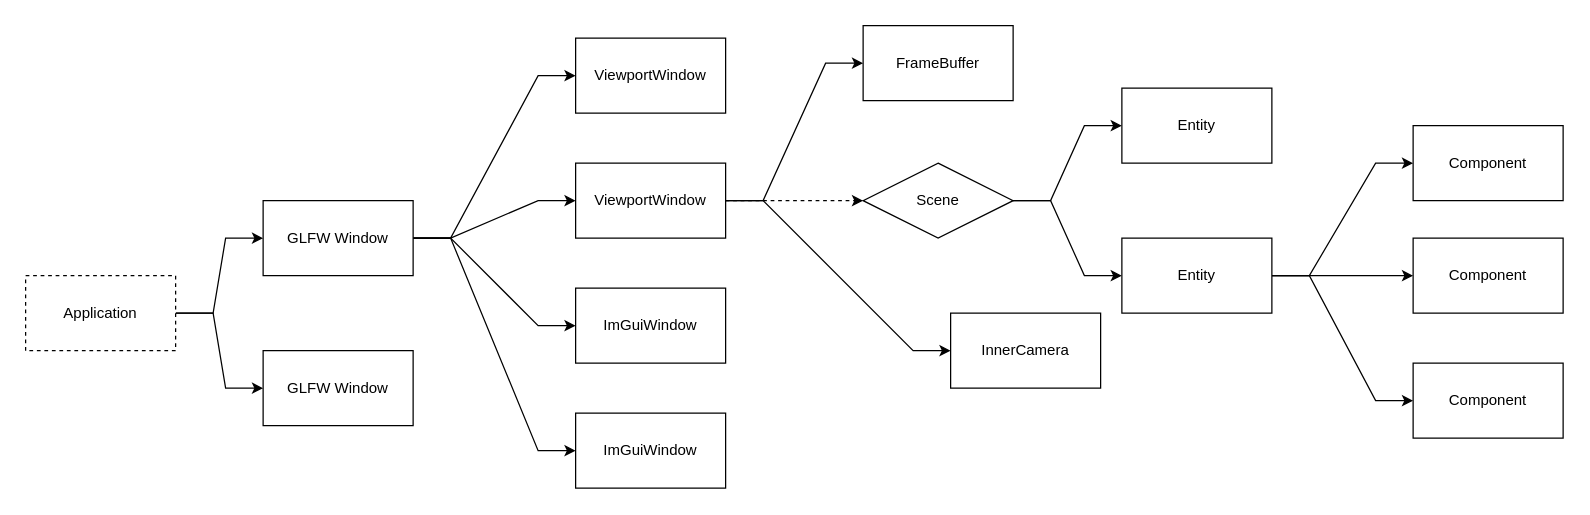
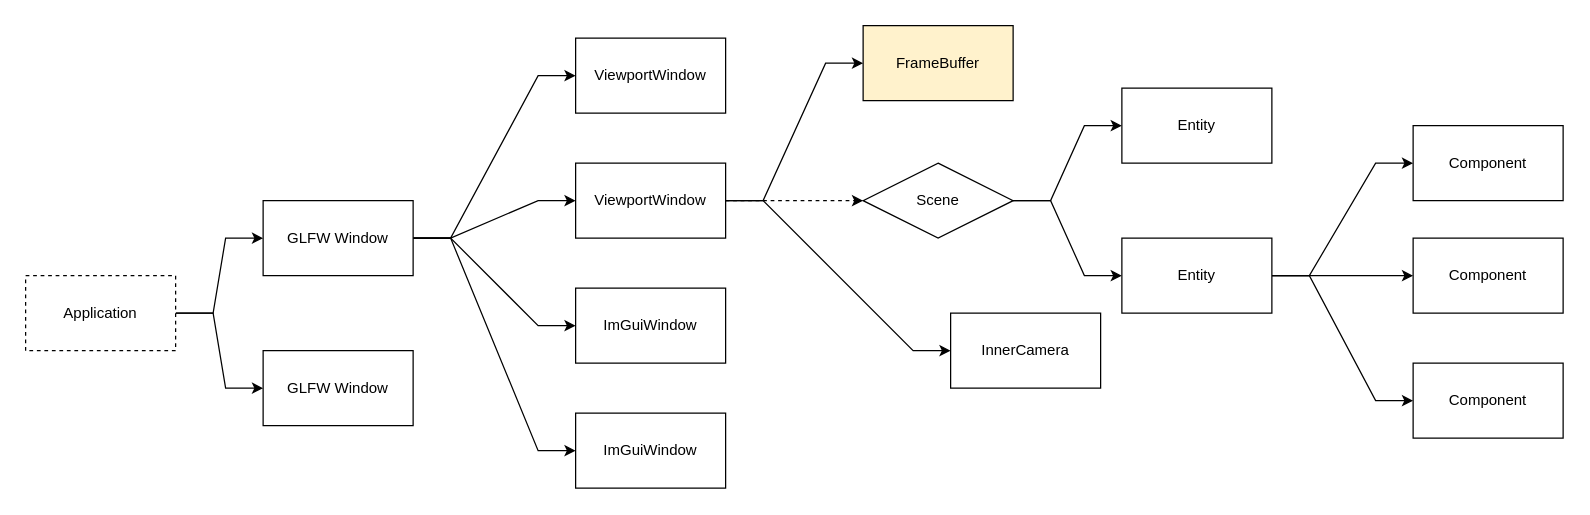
node "FrameBuffer": fillcolor #ffffff -> #fff2cc
